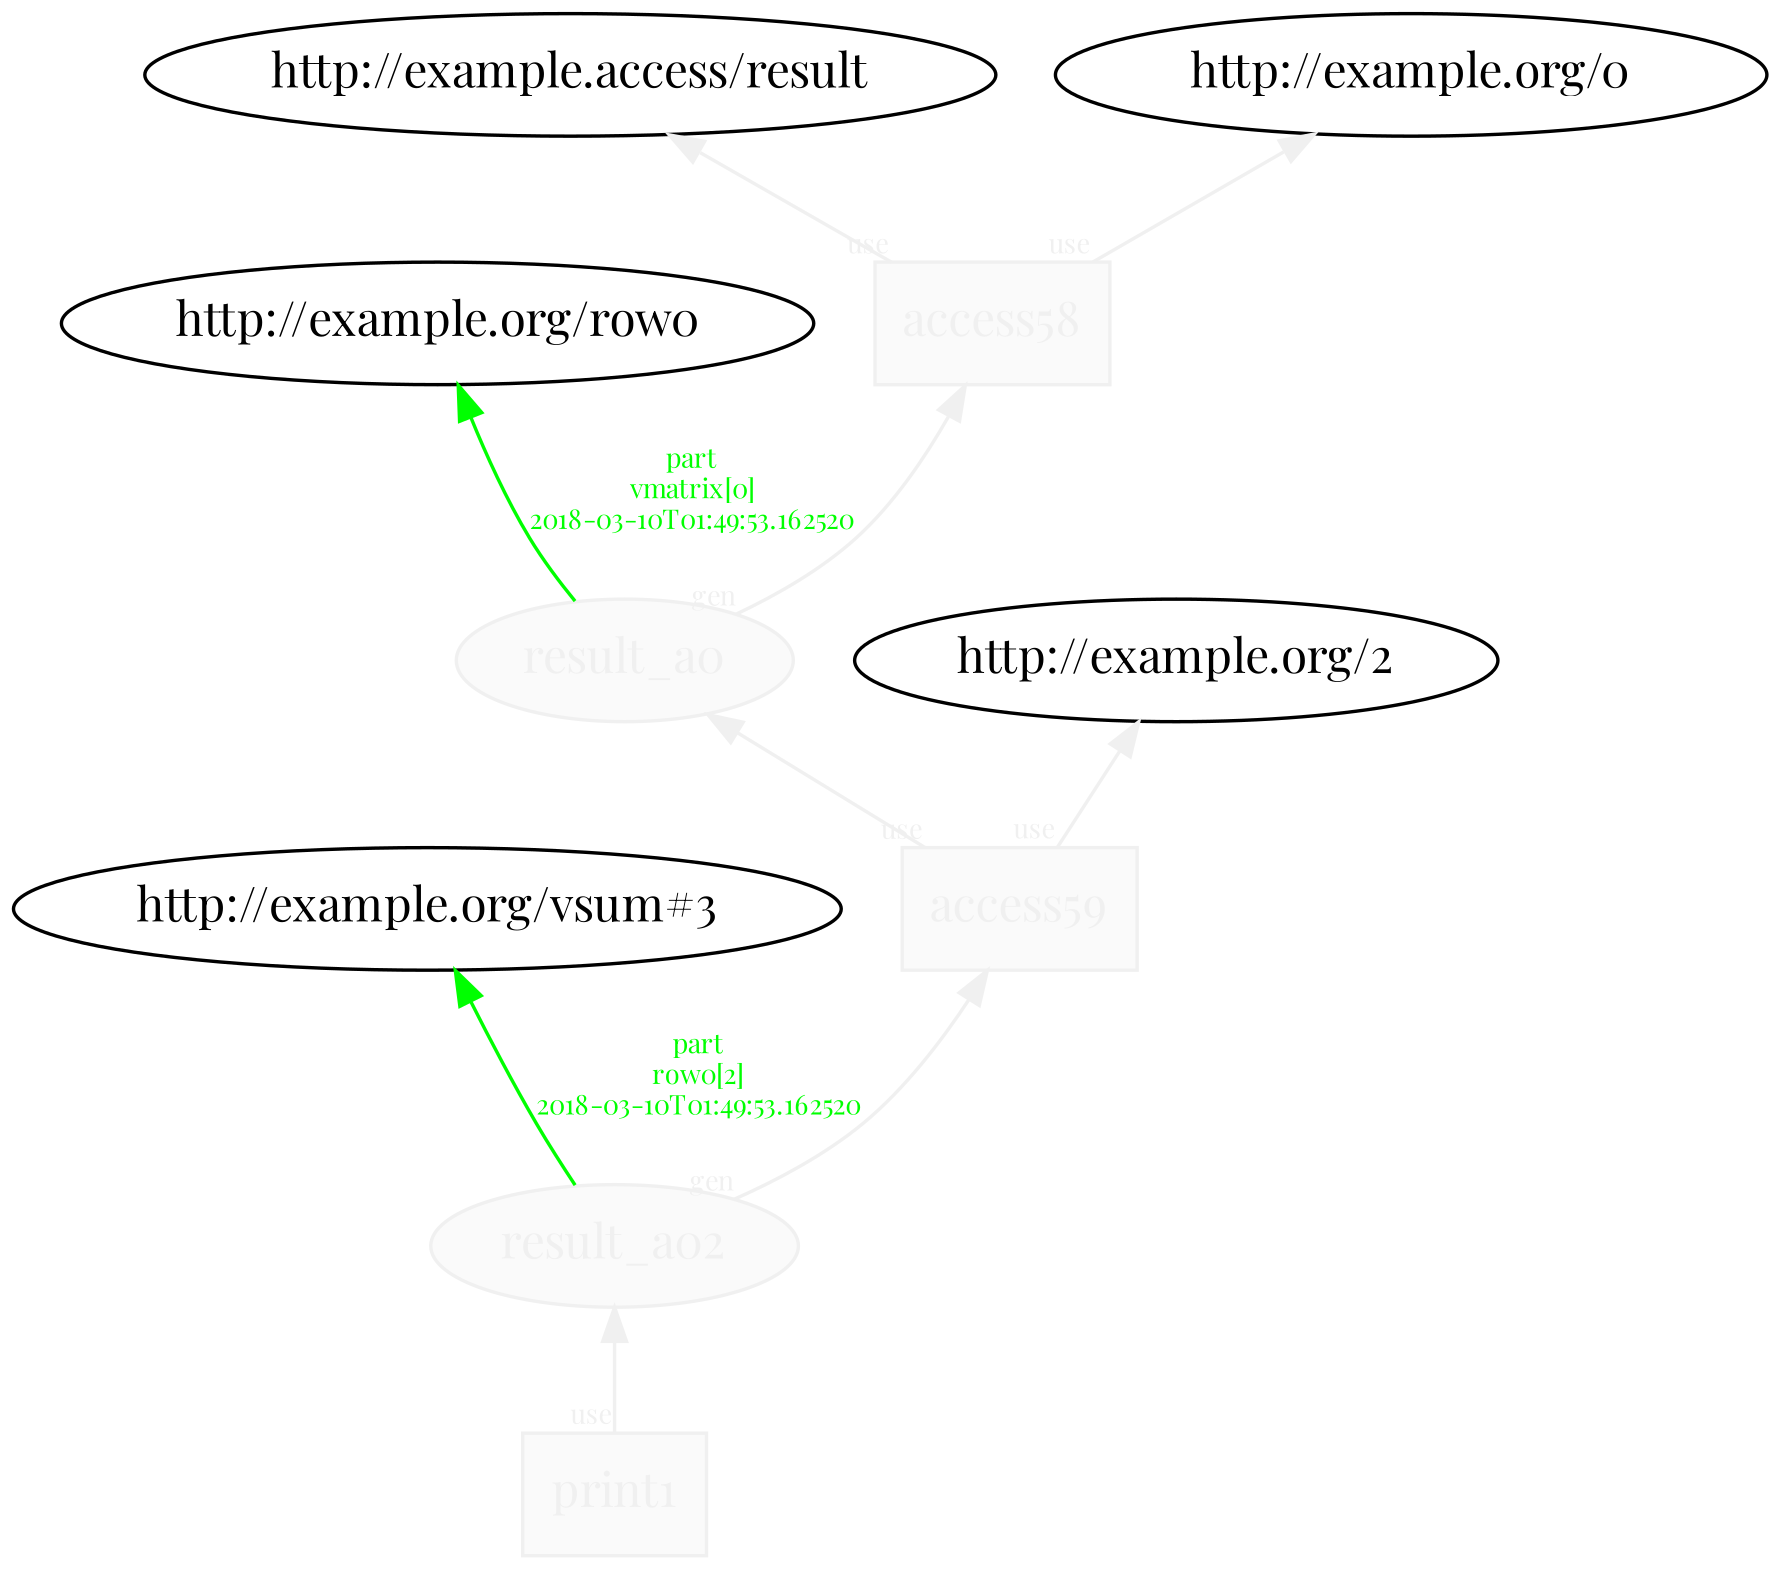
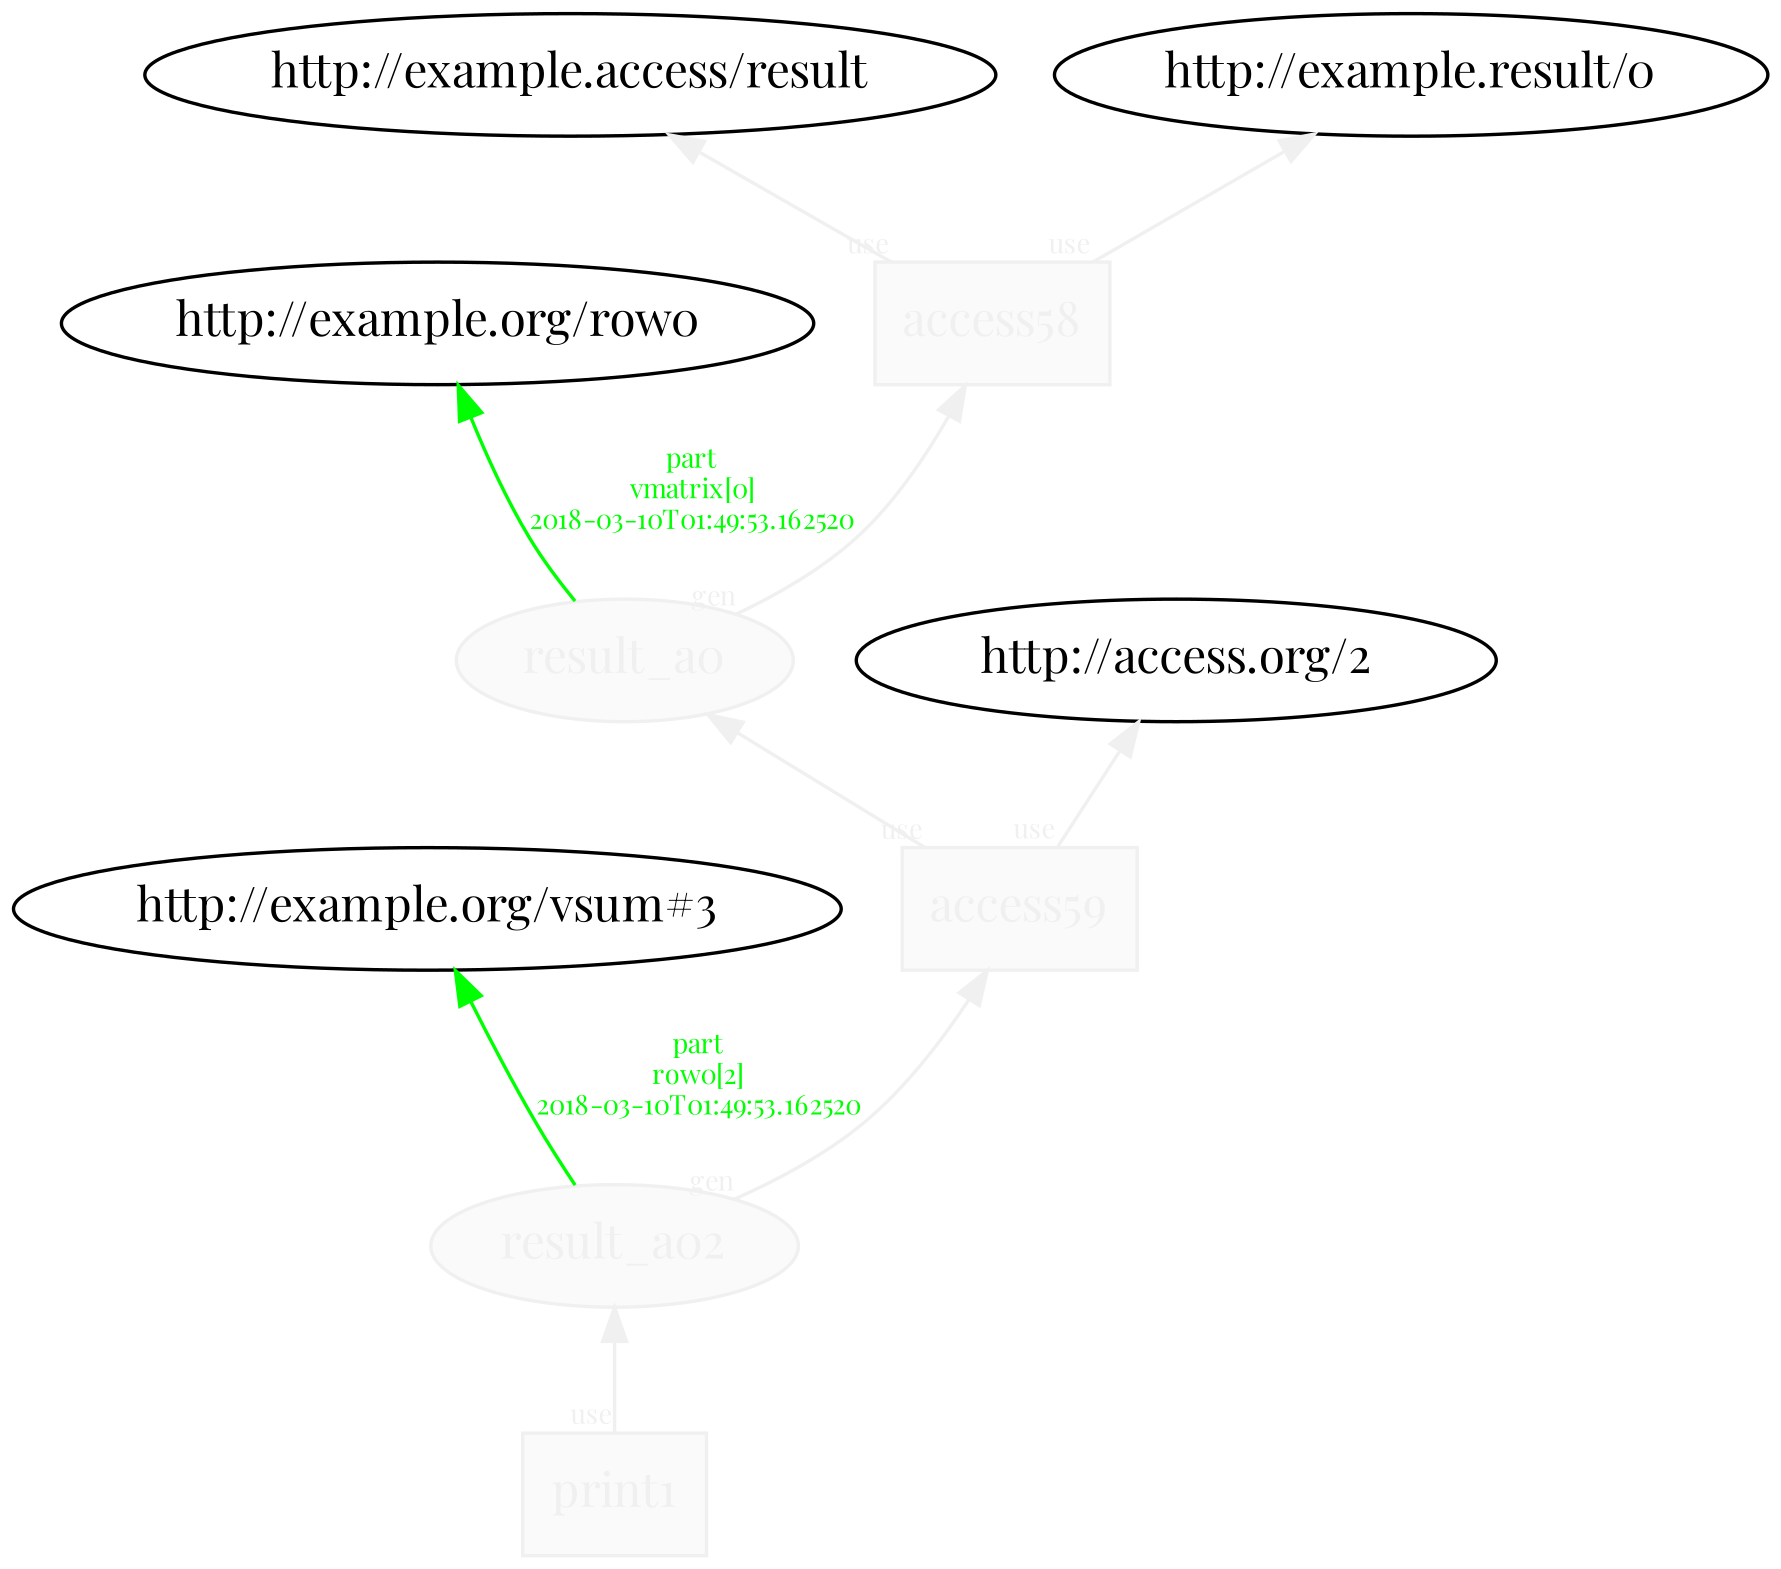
node "http://example.org/0": label "http://example.org/0" -> "http://example.result/0"
node "http://example.org/2": label "http://example.org/2" -> "http://access.org/2"
